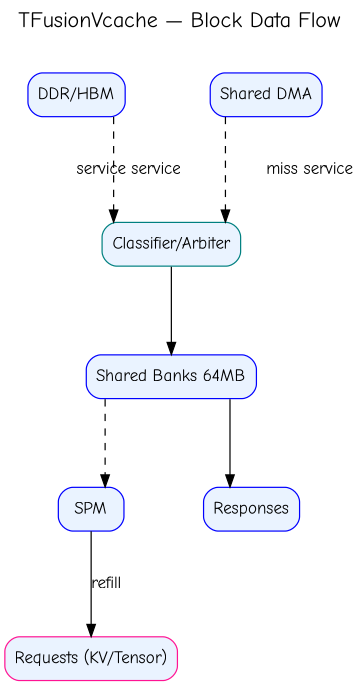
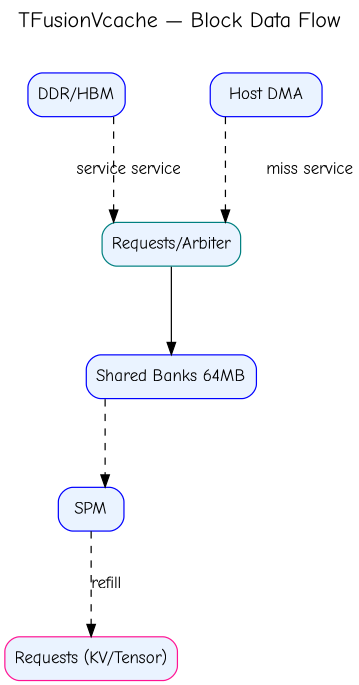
node "Shared DMA": label "Shared DMA" -> "Host DMA"
node "Classifier/Arbiter": label "Classifier/Arbiter" -> "Requests/Arbiter"
node "Responses": removed
edge "SPM" -> "Requests (KV/Tensor)": style solid -> dashed
